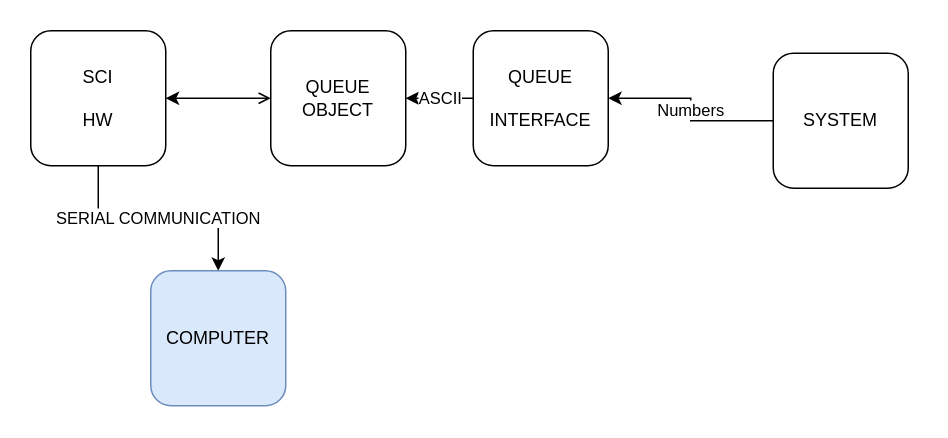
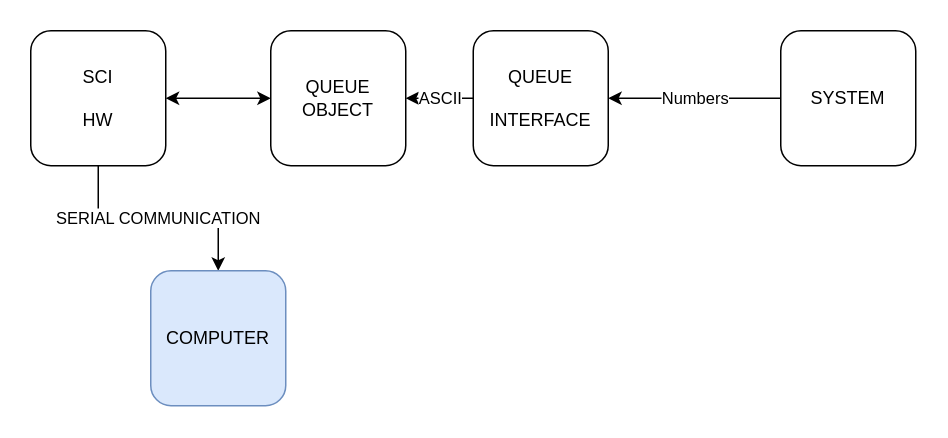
edge "SCI HW" -- "QUEUE OBJECT": arrowhead open -> classic
node "SYSTEM": moved (841, 121) -> (848, 98)
